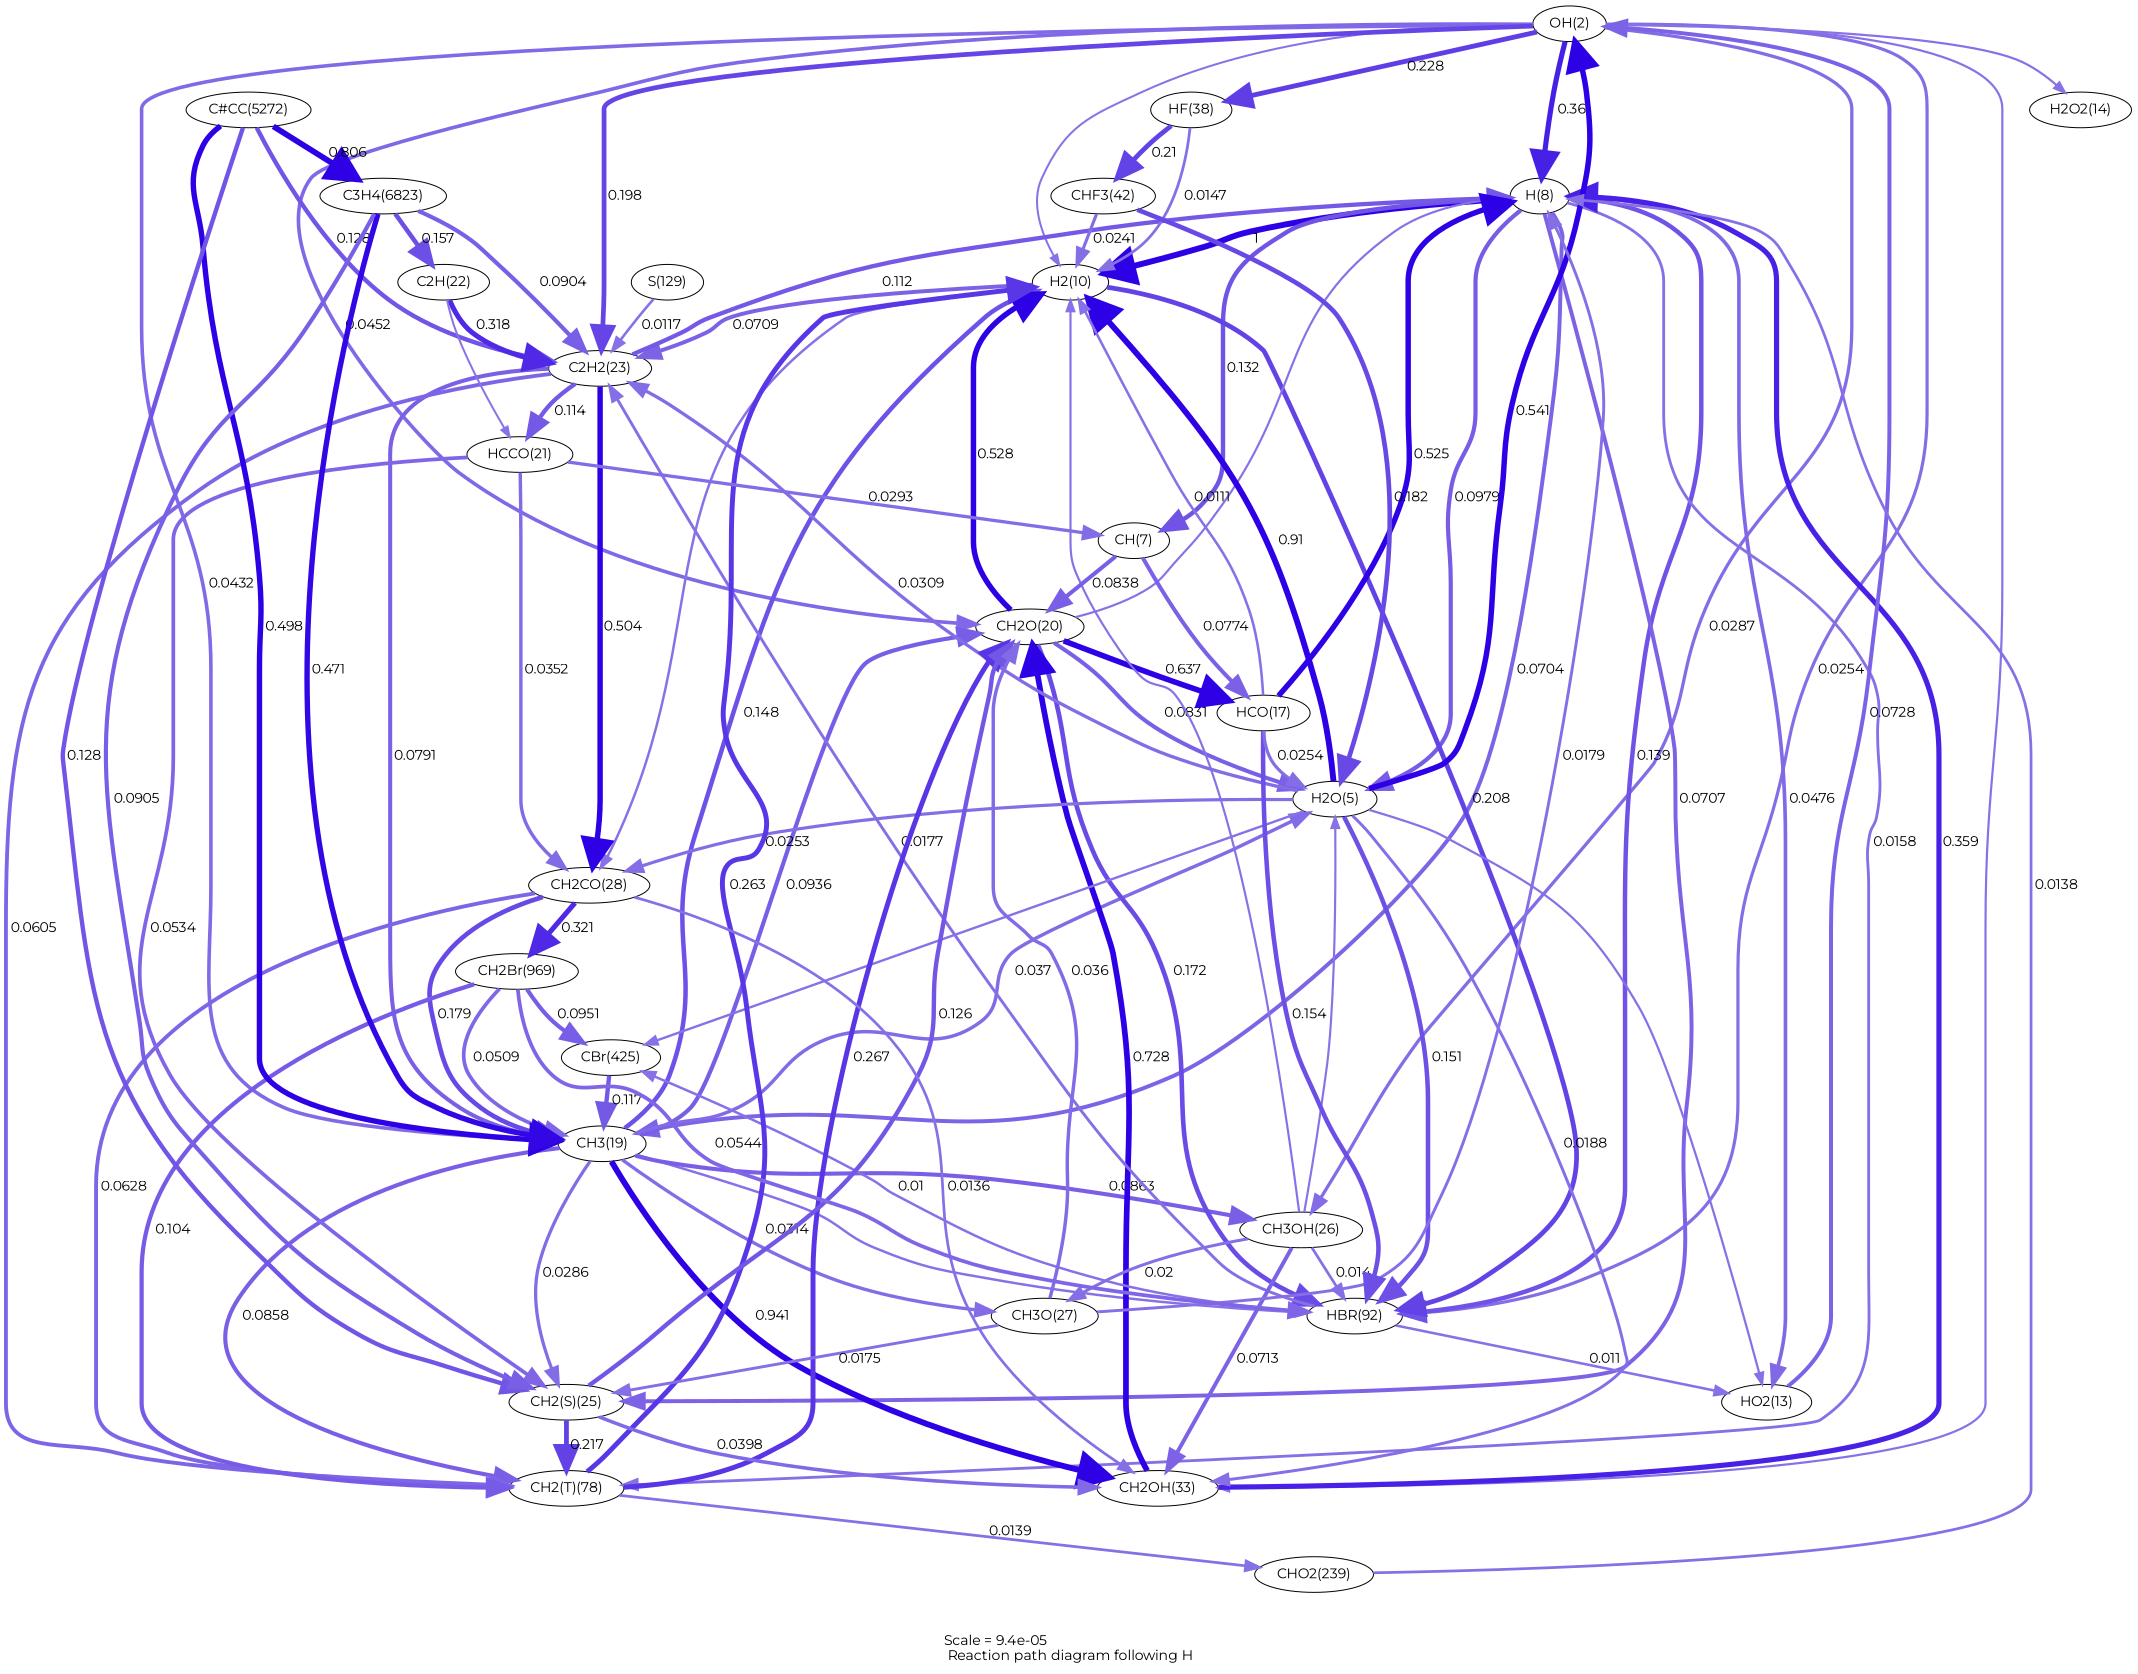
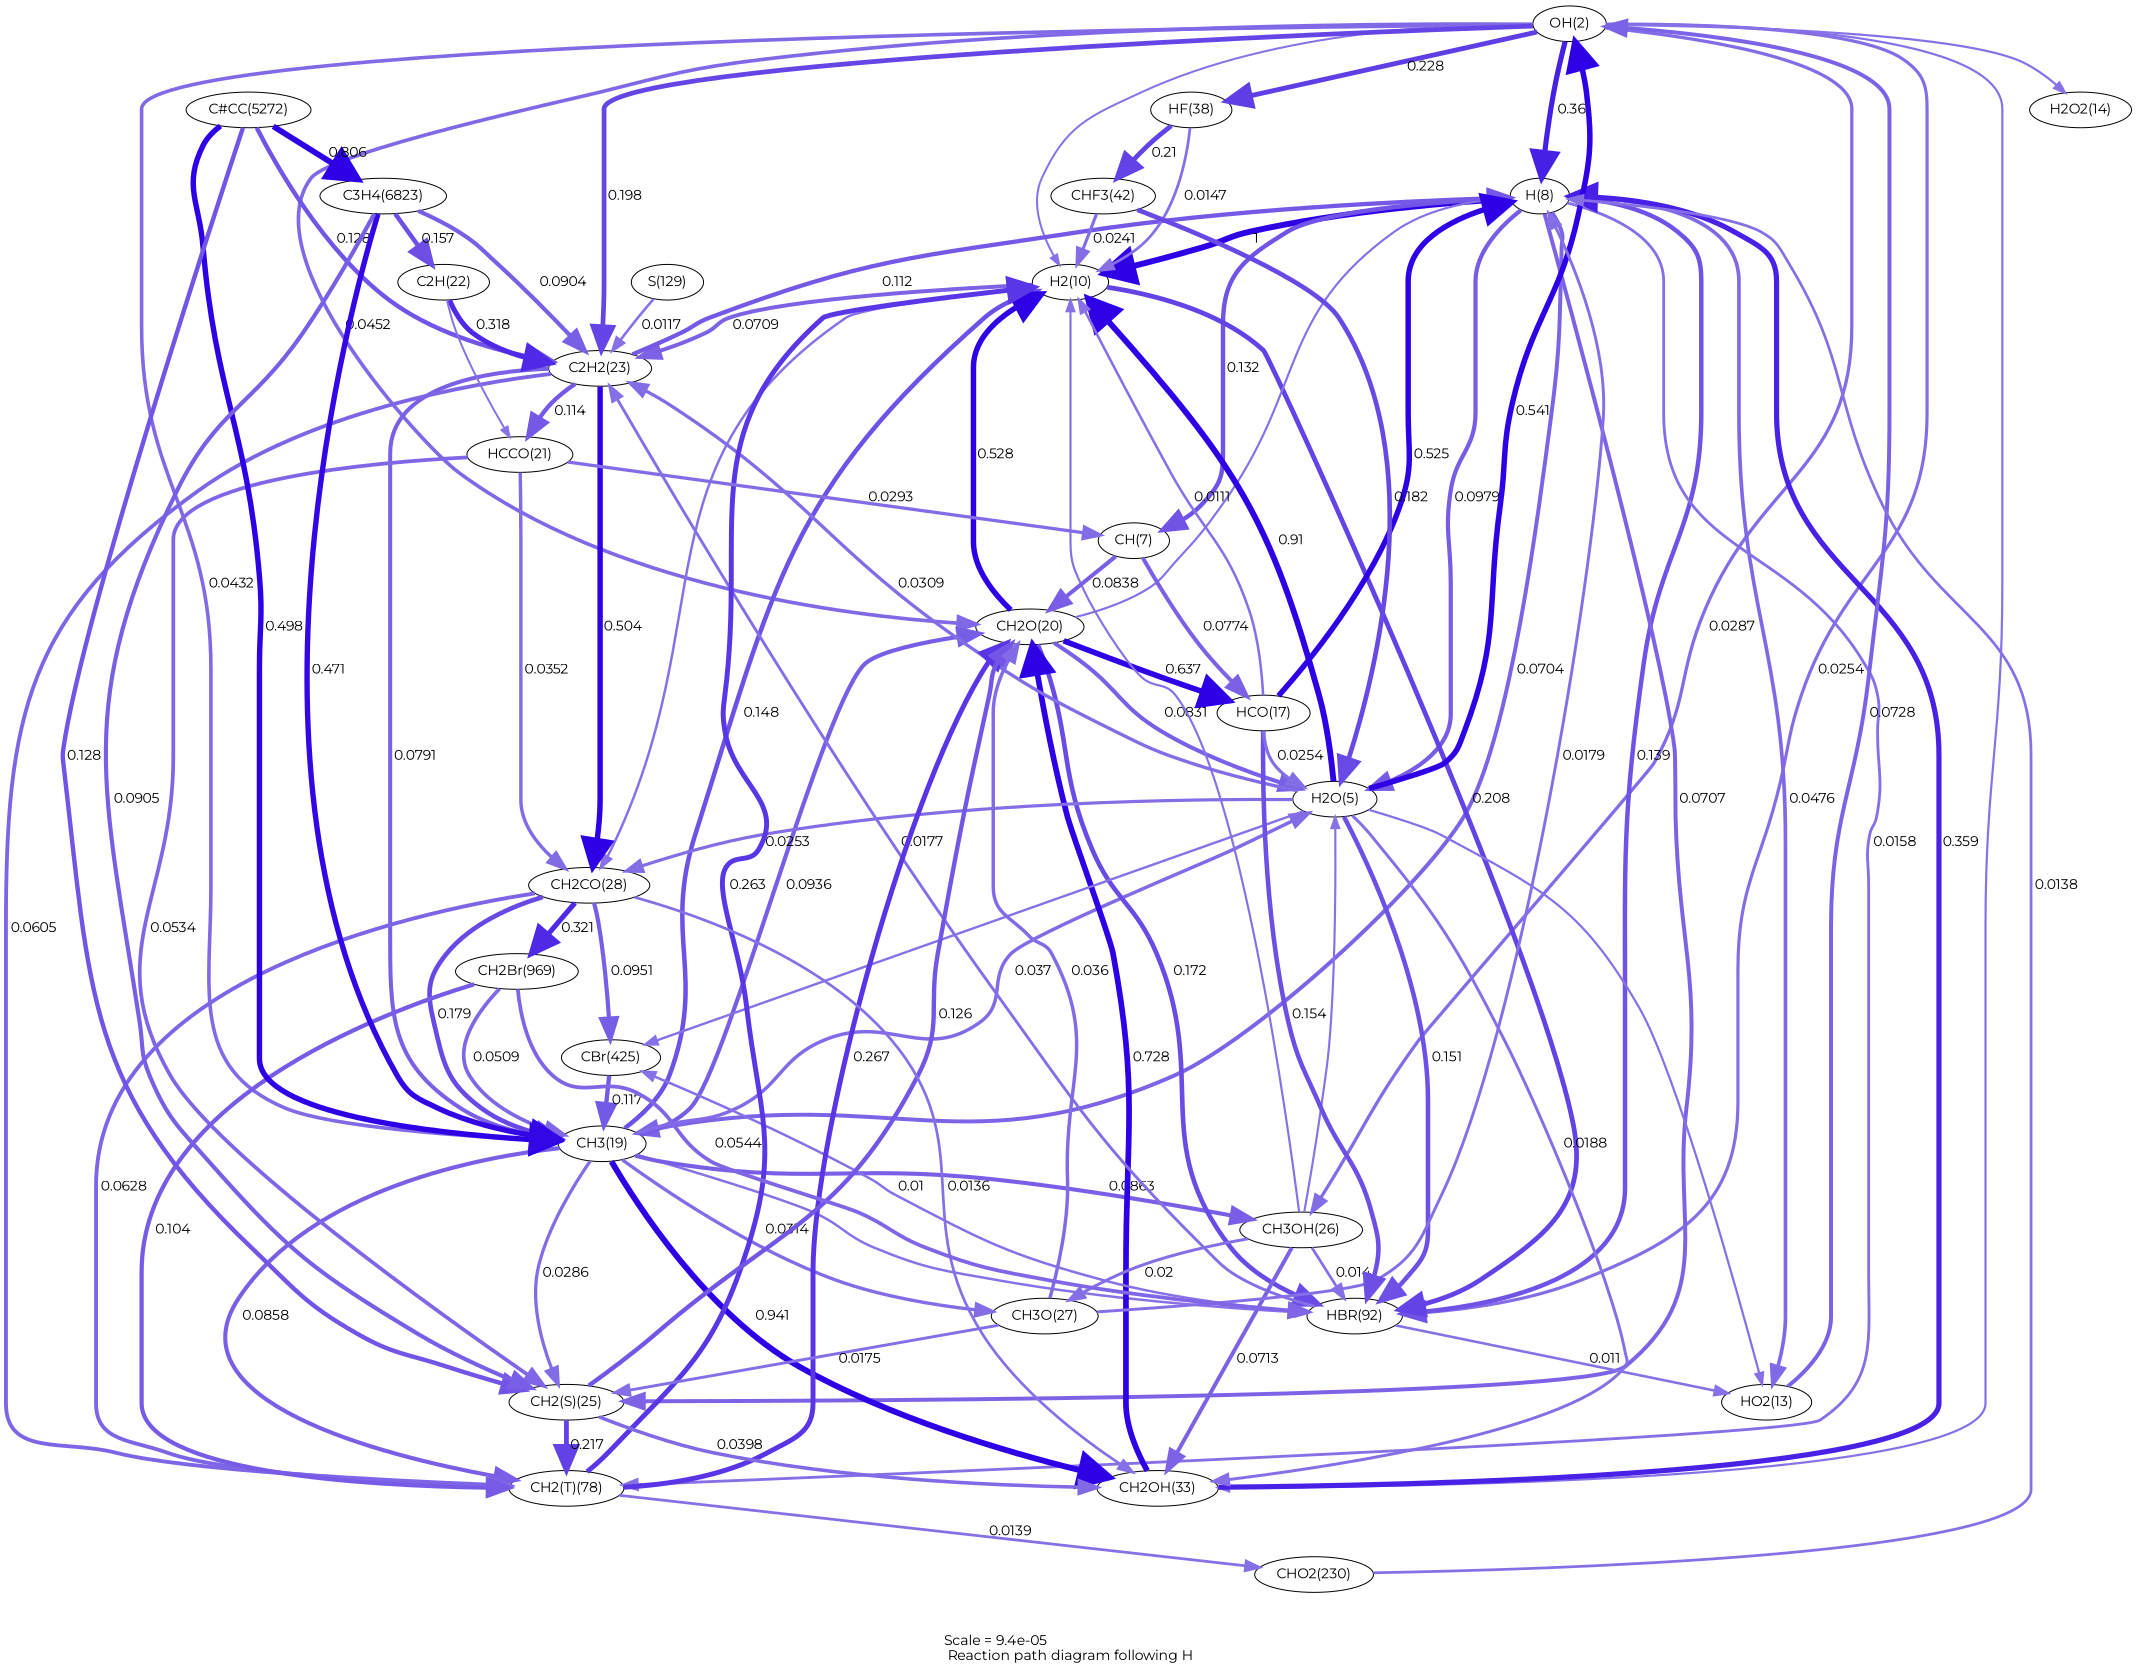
edge "CH2Br(969)" -> "CBr(425)": now "CH2CO(28)" -> "CBr(425)"
node "CHO2(239)": label "CHO2(239)" -> "CHO2(230)"
